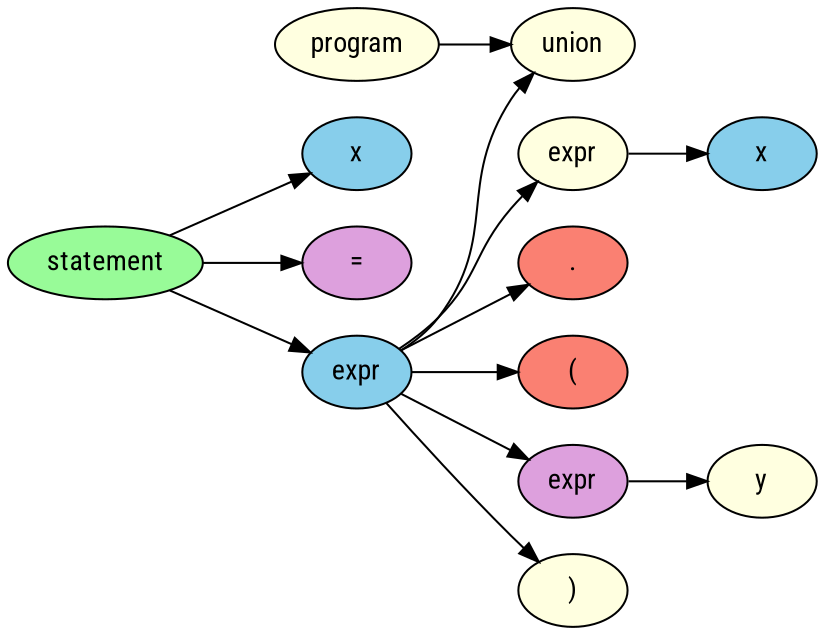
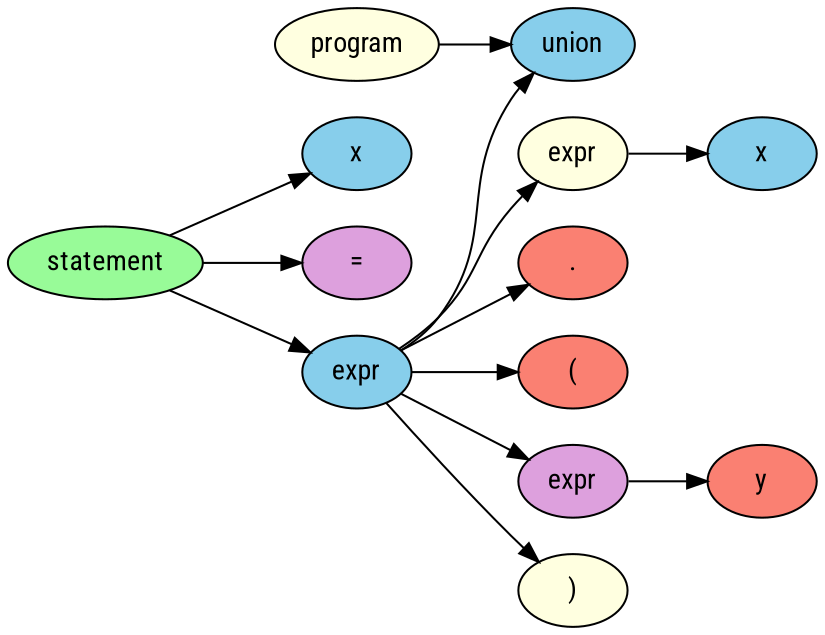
node "union": fillcolor lightyellow -> skyblue
node "y": fillcolor lightyellow -> salmon
